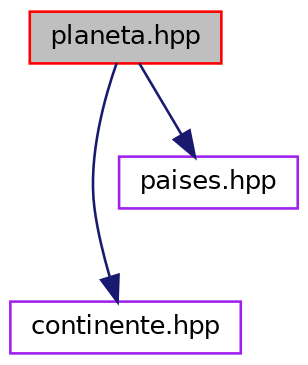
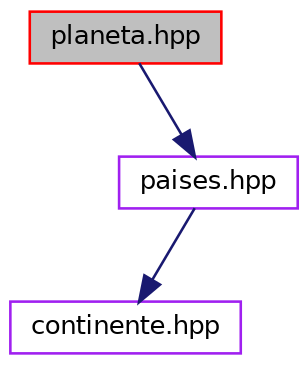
edge "planeta.hpp" -> "continente.hpp": now "paises.hpp" -> "continente.hpp"
